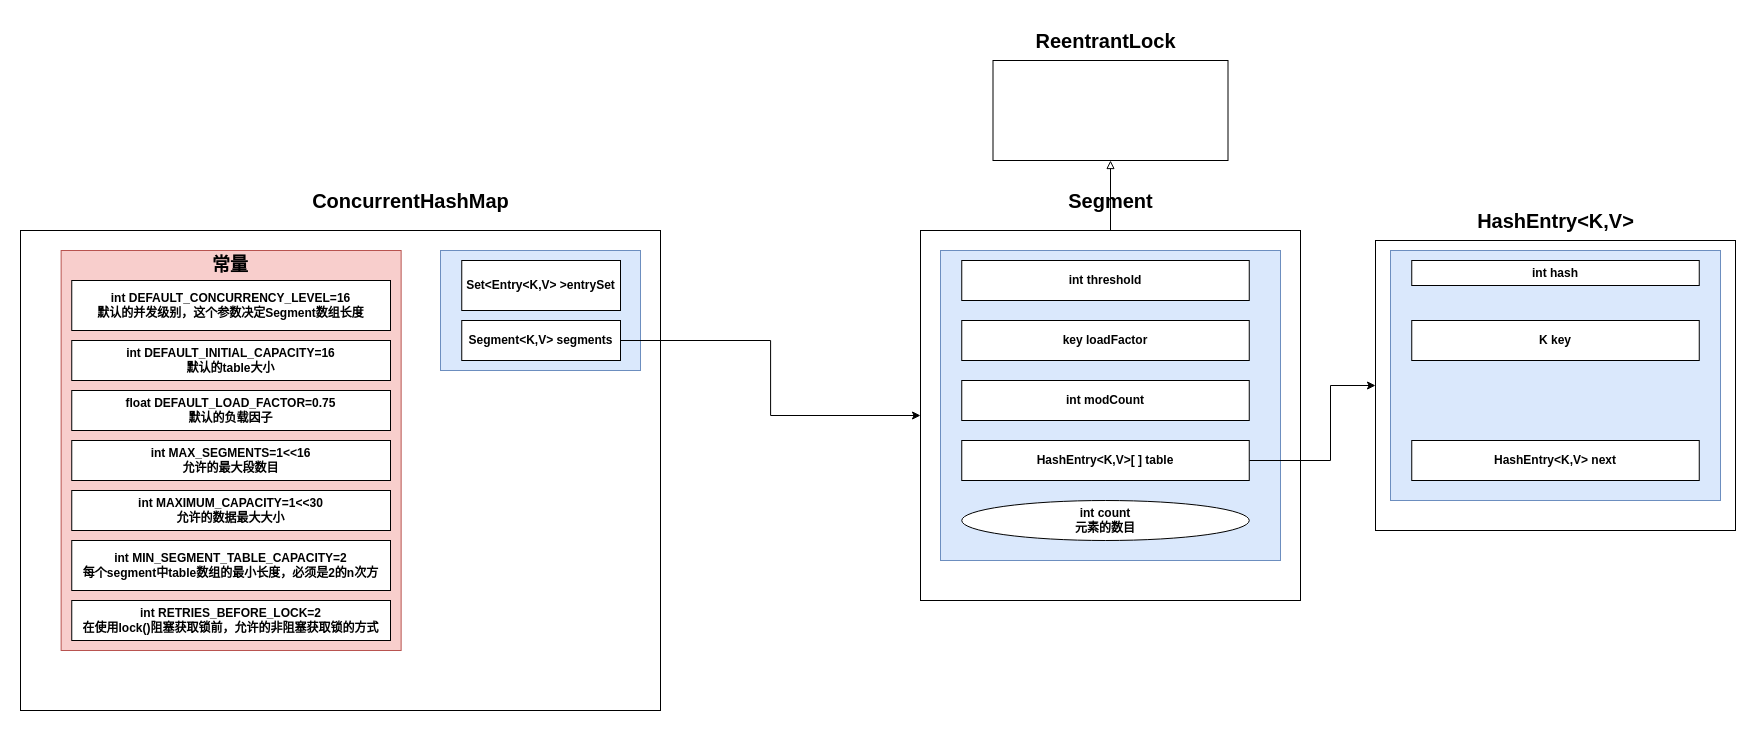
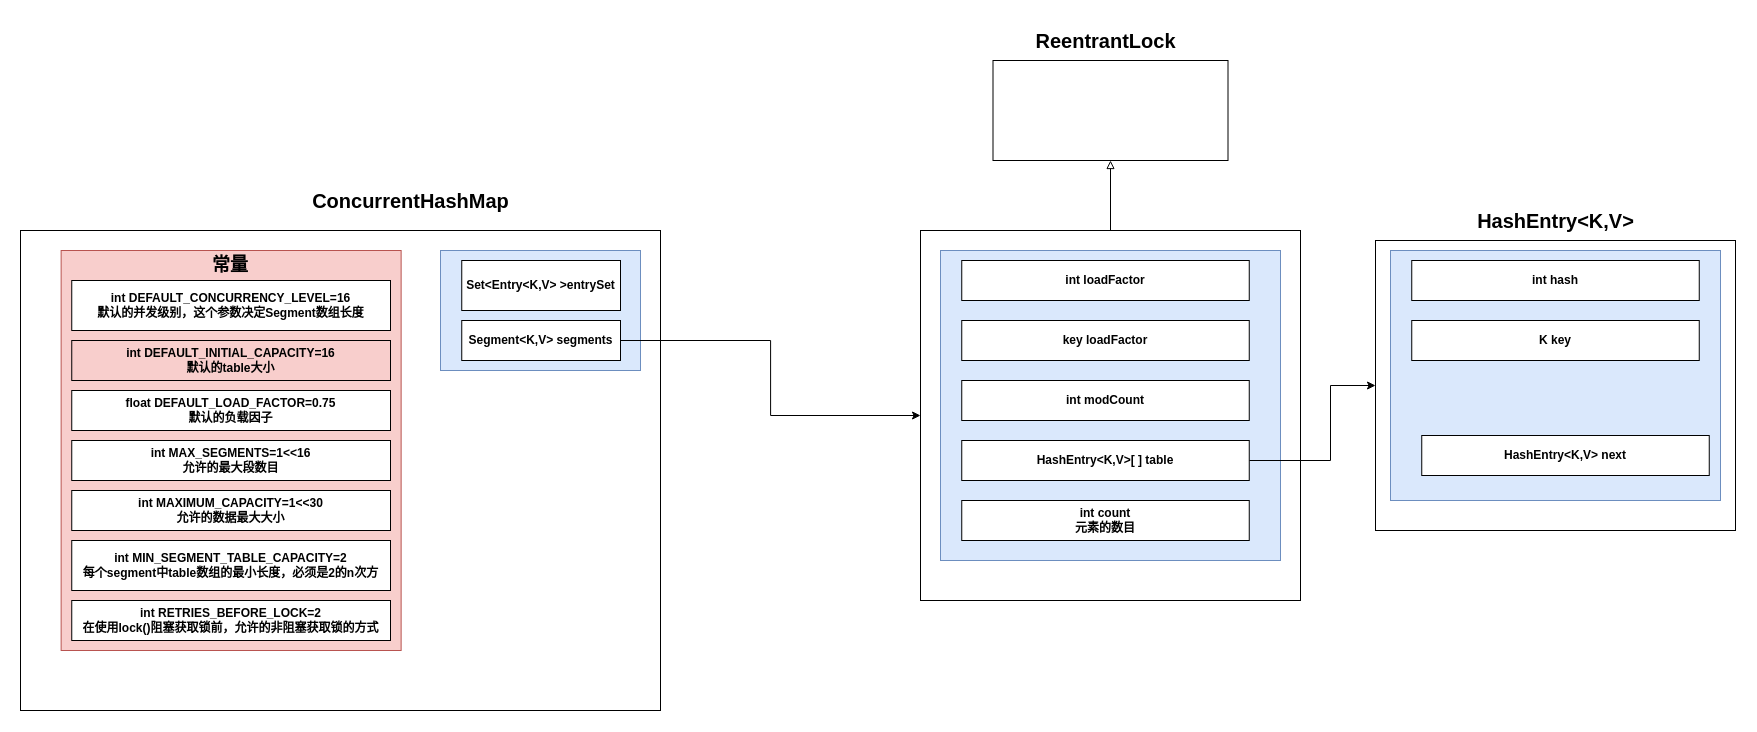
node "Segment": removed
node "int hash": size 288x25 -> 288x40
node "int threshold": label "int threshold" -> "int loadFactor"
node "int DEFAULT_INITIAL_CAPACITY=16 默认的table大小": fillcolor #ffffff -> #f8cecc
node "HashEntry<K,V> next": moved (1556, 461) -> (1566, 456)
node "int count 元素的数目": shape ellipse -> rectangle
